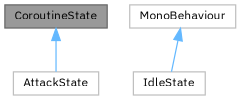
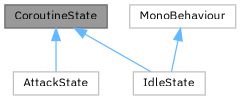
edge "IdleState" -> "CoroutineState": added
